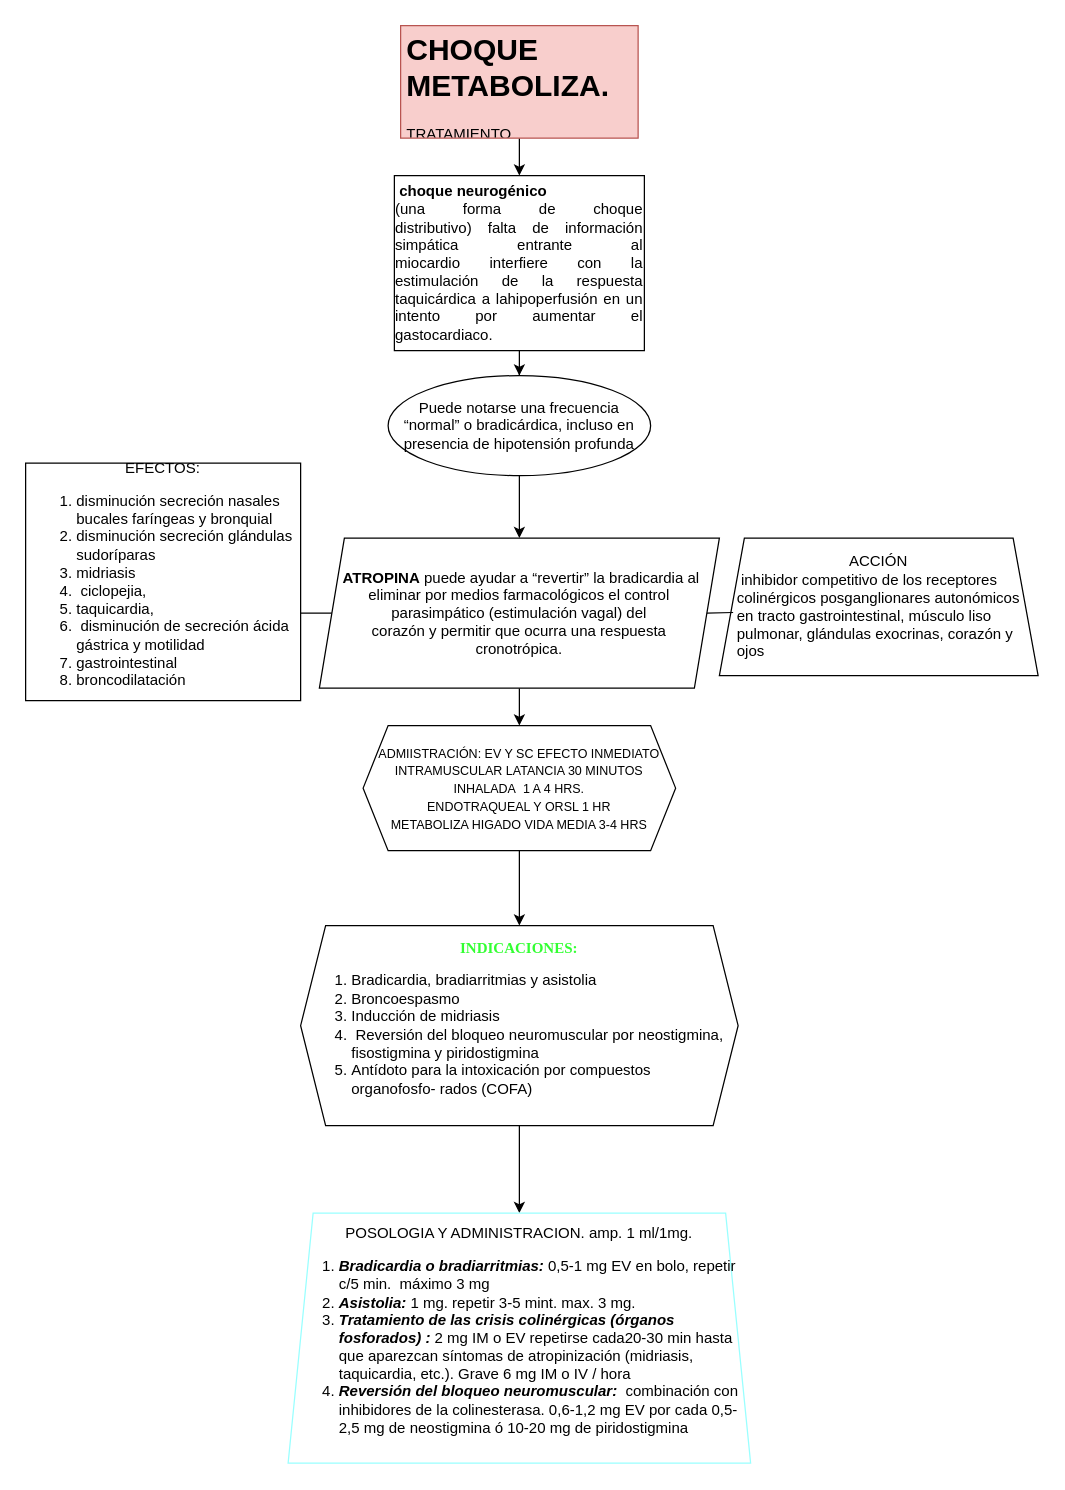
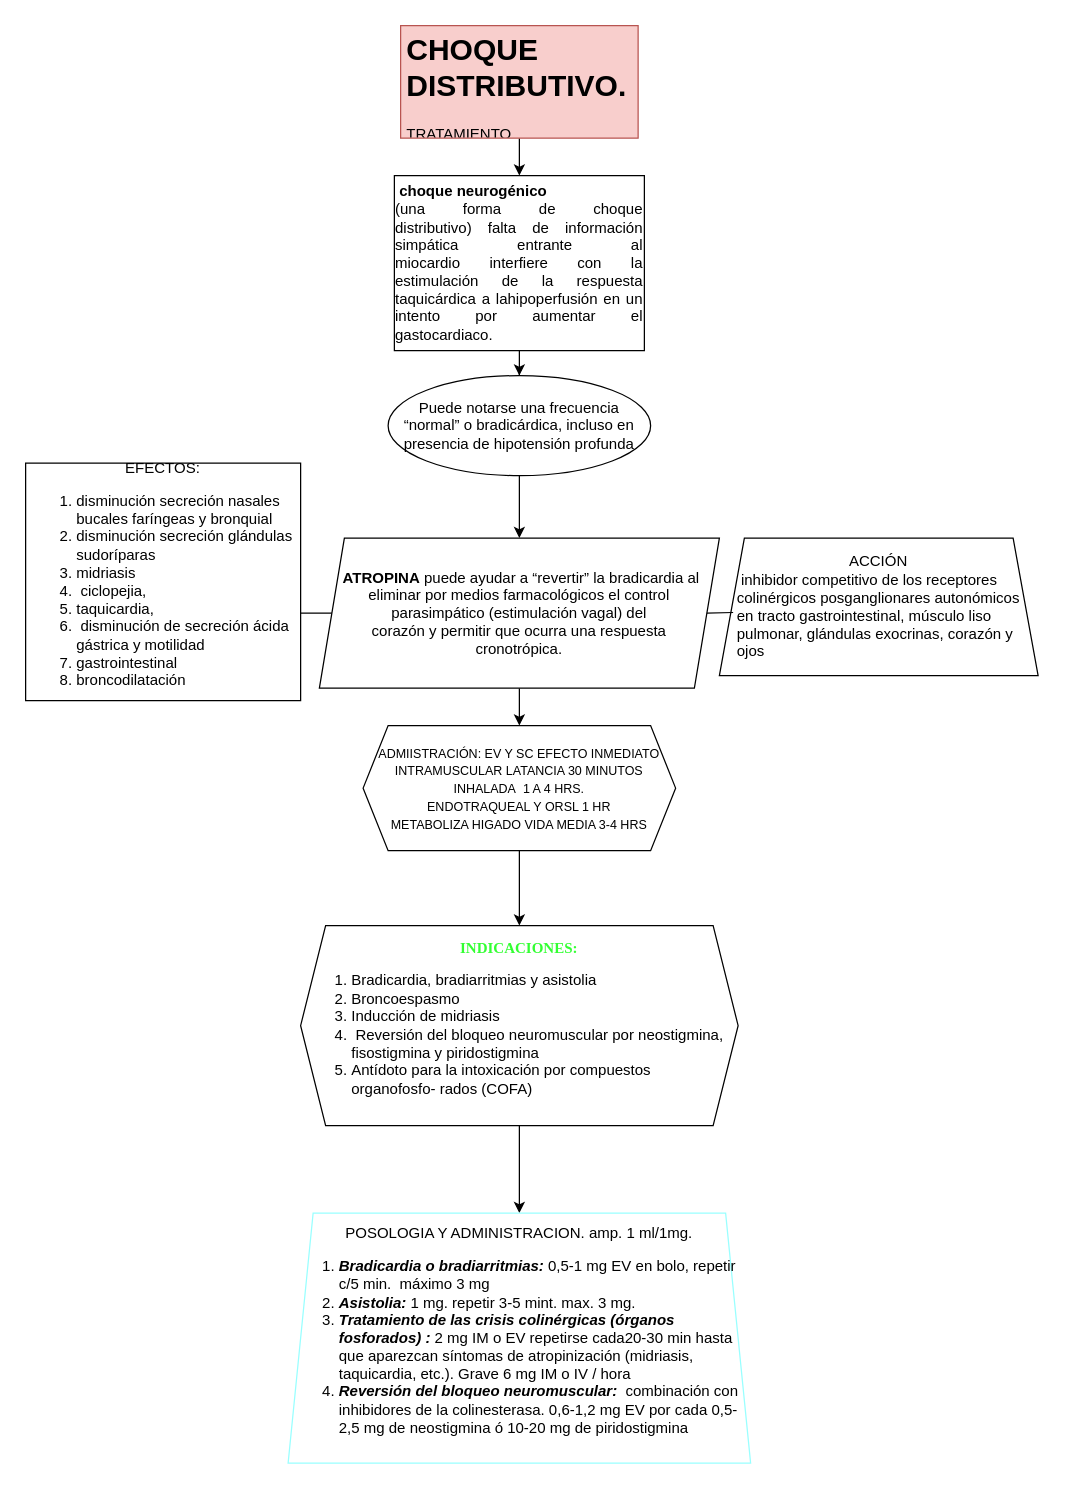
node "CHOQUE METABOLIZA.TRATAMIENTO": label "CHOQUE METABOLIZA.TRATAMIENTO" -> "CHOQUE DISTRIBUTIVO.TRATAMIENTO"
